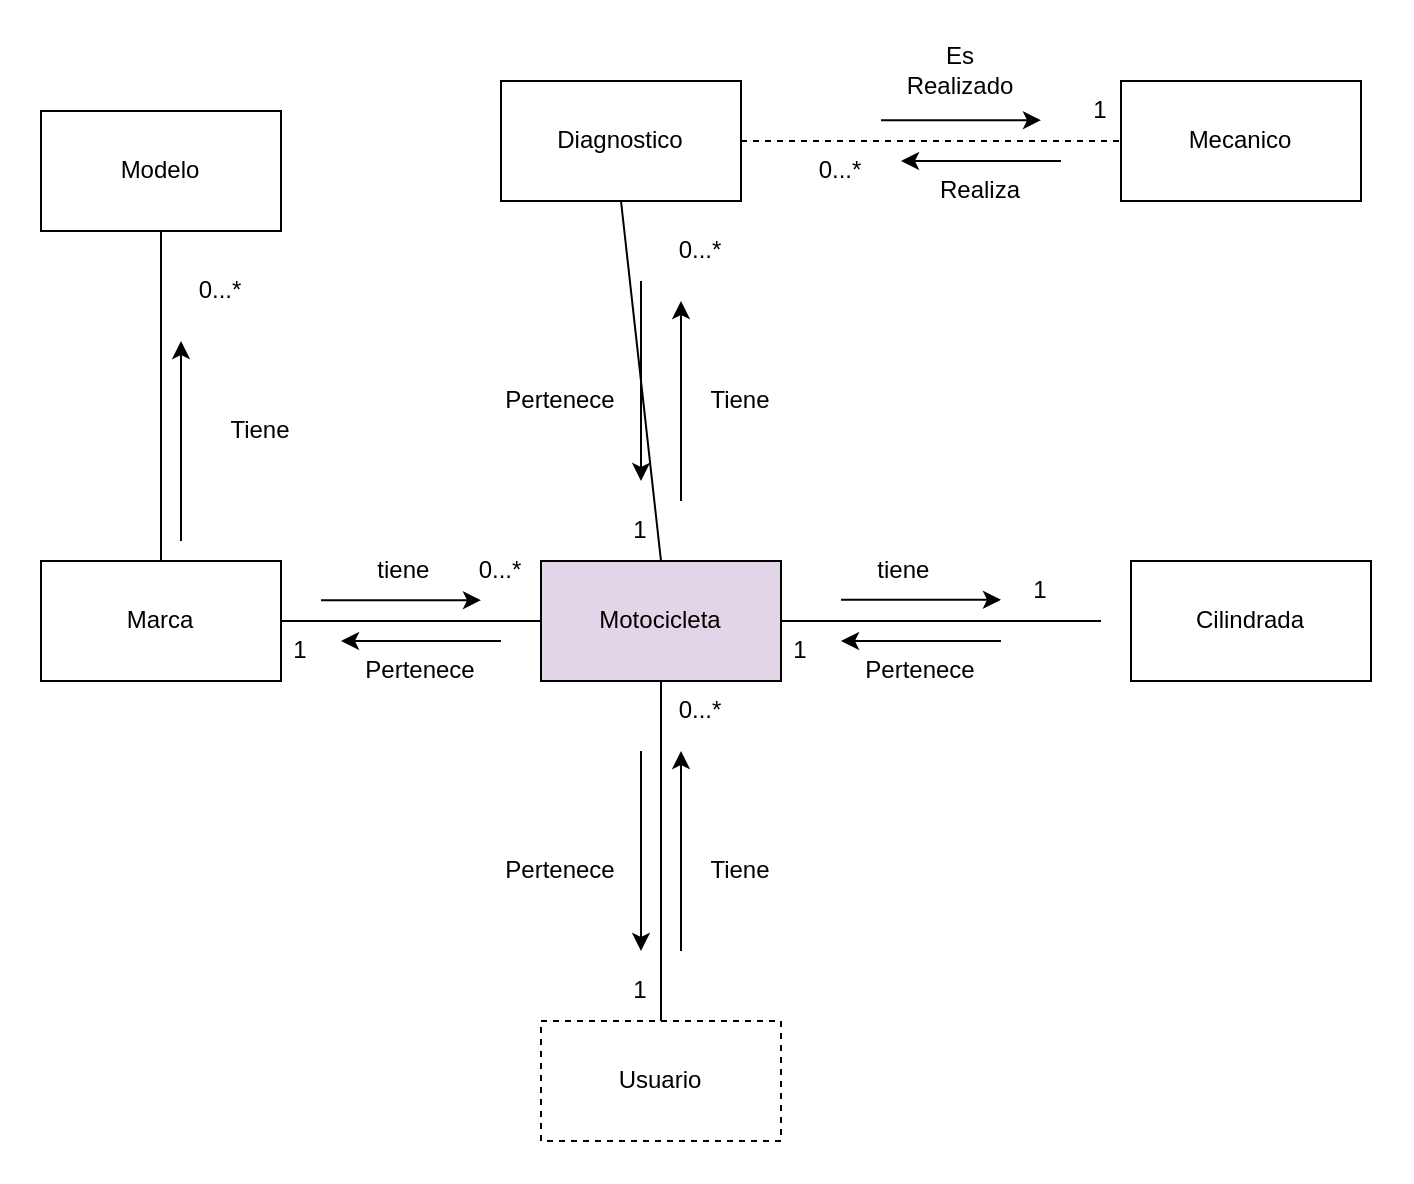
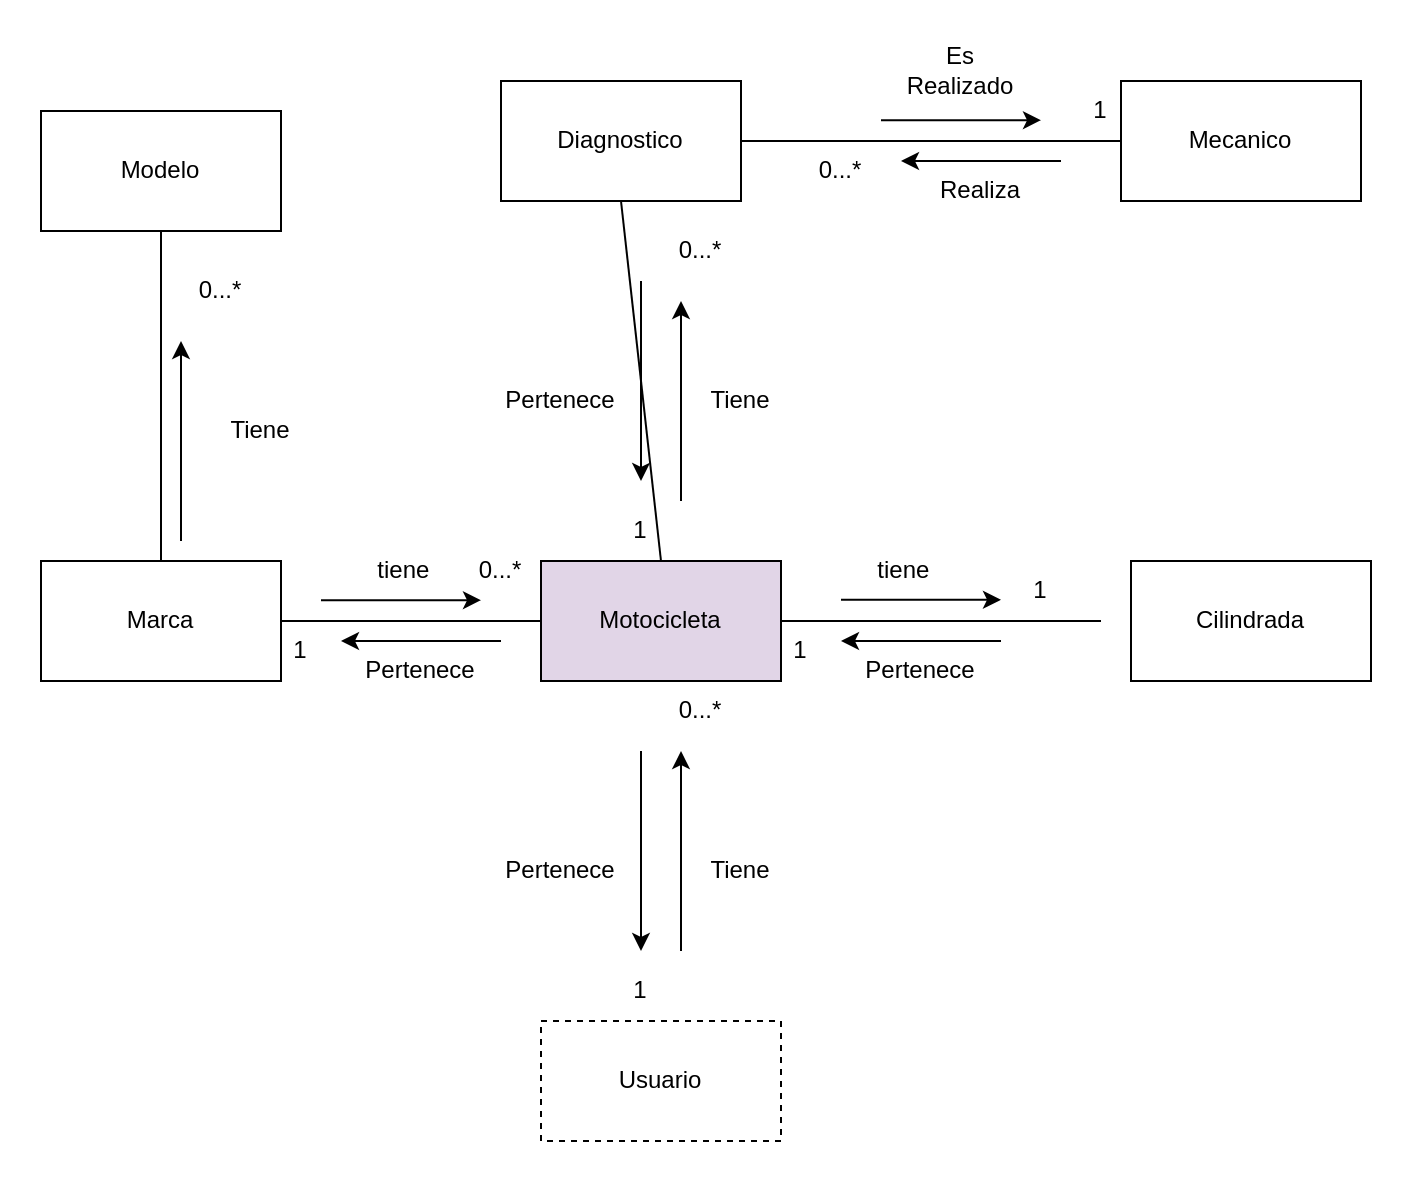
edge "Diagnostico" -- "Mecanico": style dashed -> solid
edge "Motocicleta" -- "Usuario": removed
